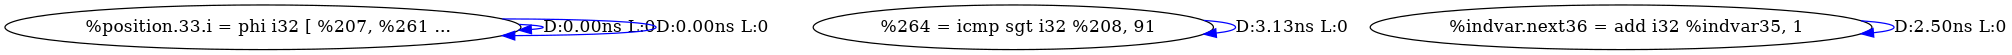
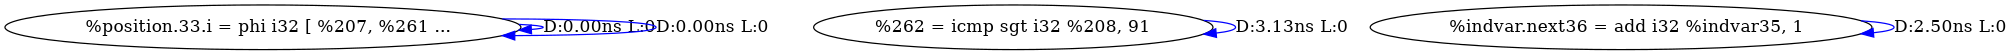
node "%264 = icmp sgt i32 %208, 91": label "%264 = icmp sgt i32 %208, 91" -> "%262 = icmp sgt i32 %208, 91"
